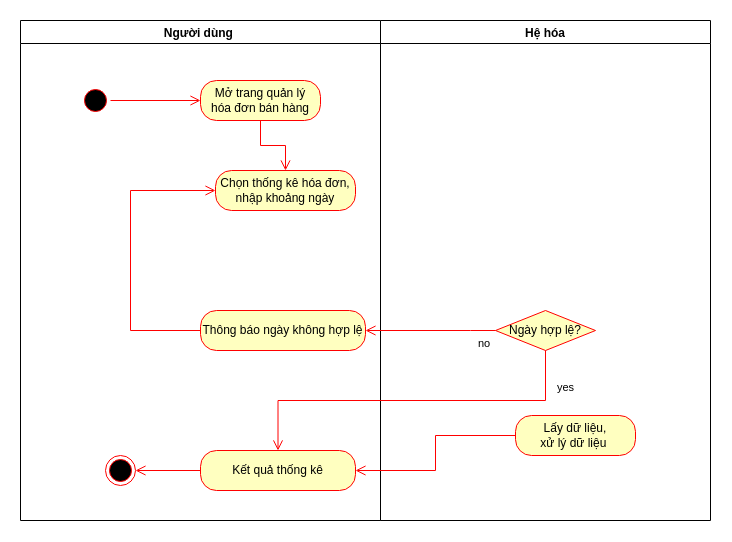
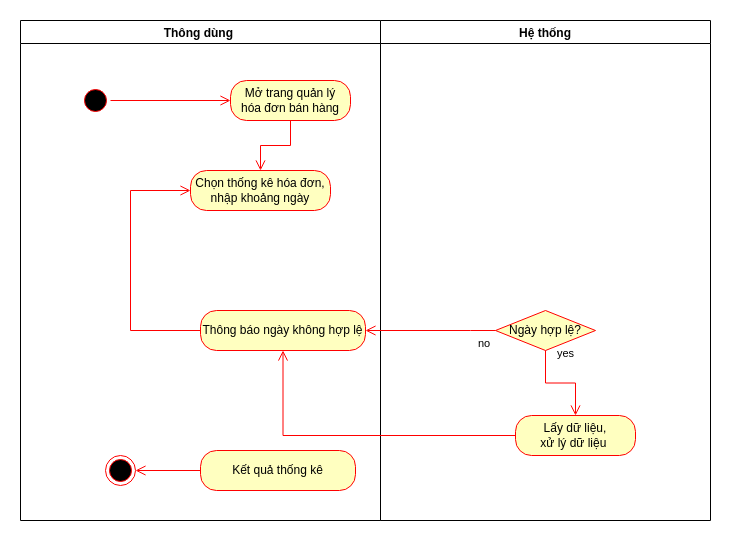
node "Người dùng": label "Người dùng" -> "Thông dùng"
node "Hệ hóa": label "Hệ hóa" -> "Hệ thống"
node "Mở trang quản lý hóa đơn bán hàng": moved (261, 101) -> (291, 101)
node "Chọn thống kê hóa đơn, nhập khoảng ngày": moved (286, 191) -> (261, 191)
edge "Ngày hợp lệ?" -> "Kết quả thống kê": now "Ngày hợp lệ?" -> "Lấy dữ liệu, xử lý dữ liệu"
edge "Lấy dữ liệu, xử lý dữ liệu" -> "Kết quả thống kê": now "Lấy dữ liệu, xử lý dữ liệu" -> "Thông báo ngày không hợp lệ"
